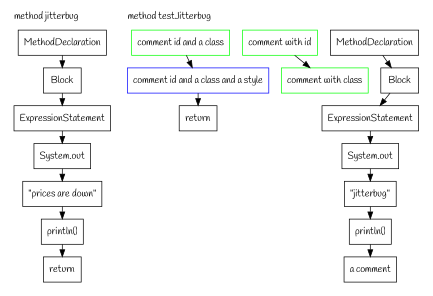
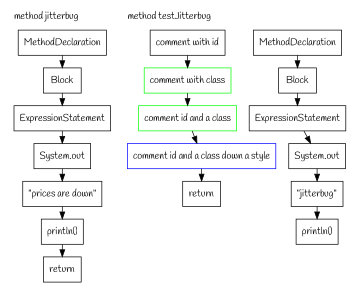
node "comment with id": color green -> black
node "comment id and a class and a style": label "comment id and a class and a style" -> "comment id and a class down a style"
edge "comment with class" -> "comment id and a class": added
node "a comment": removed
